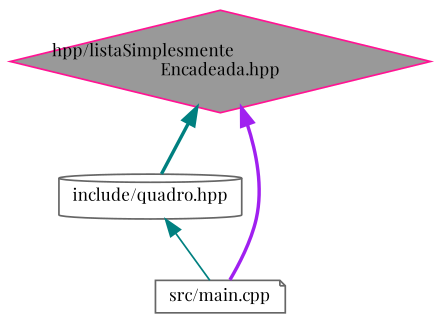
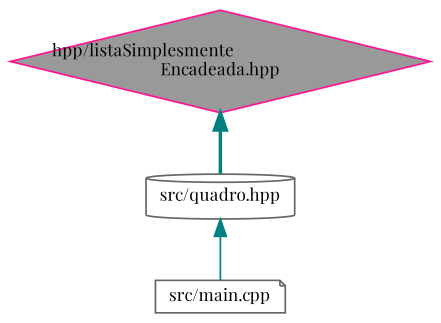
node "include/quadro.hpp": label "include/quadro.hpp" -> "src/quadro.hpp"
edge "src/main.cpp" -> "hpp/listaSimplesmente Encadeada.hpp": removed
